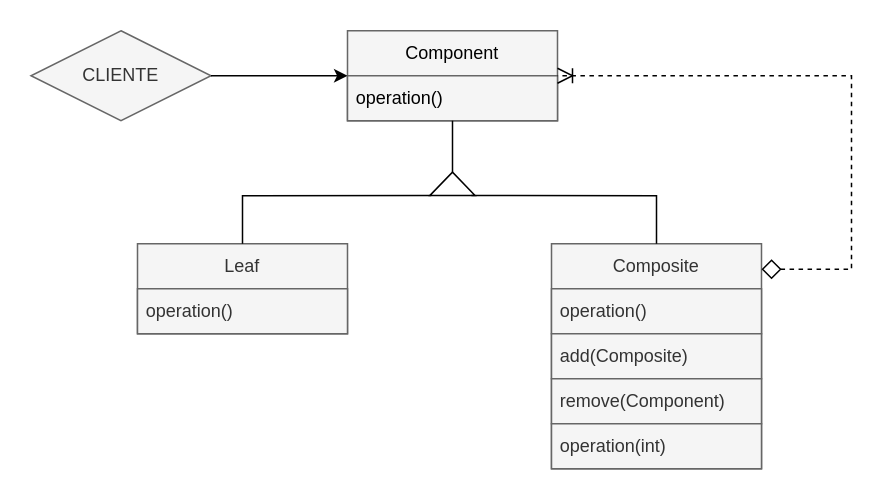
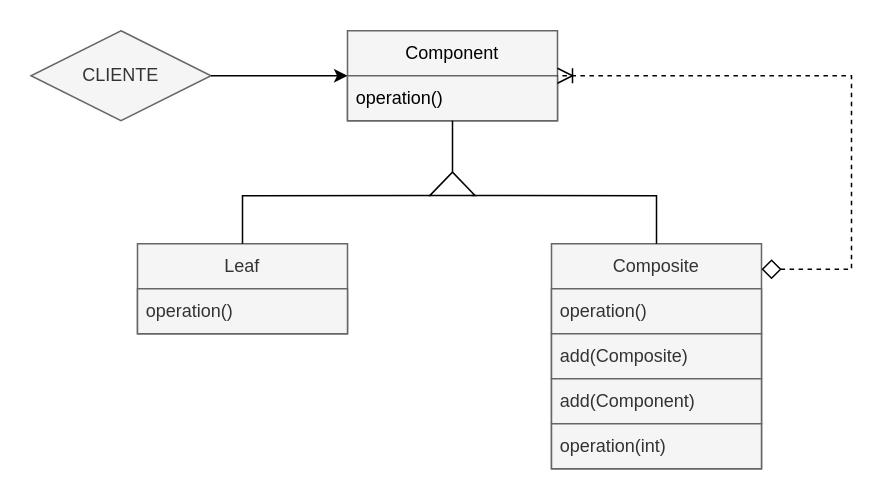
node "remove(Component)": label "remove(Component)" -> "add(Component)"
